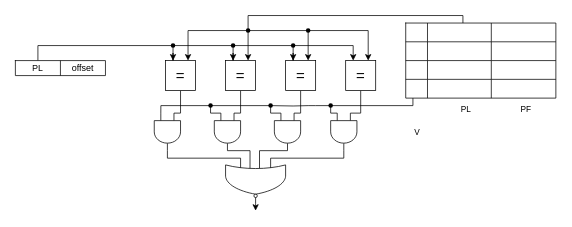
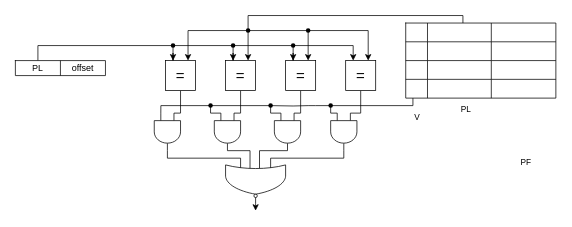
node "PF": moved (525, 109) -> (525, 162)
node "V": moved (417, 132) -> (417, 117)
